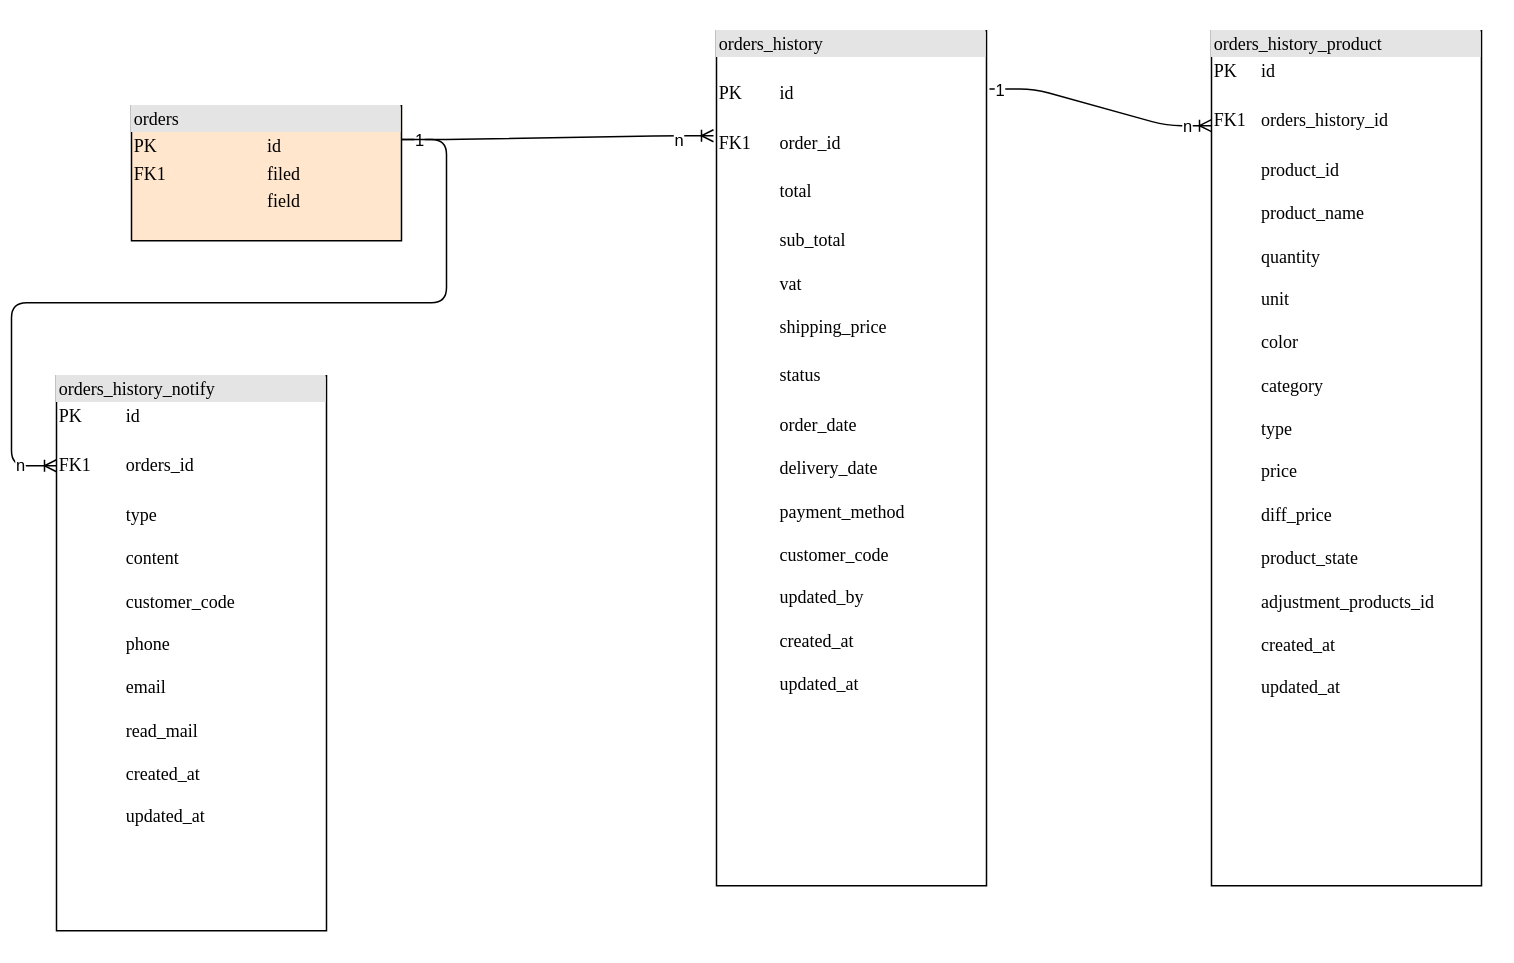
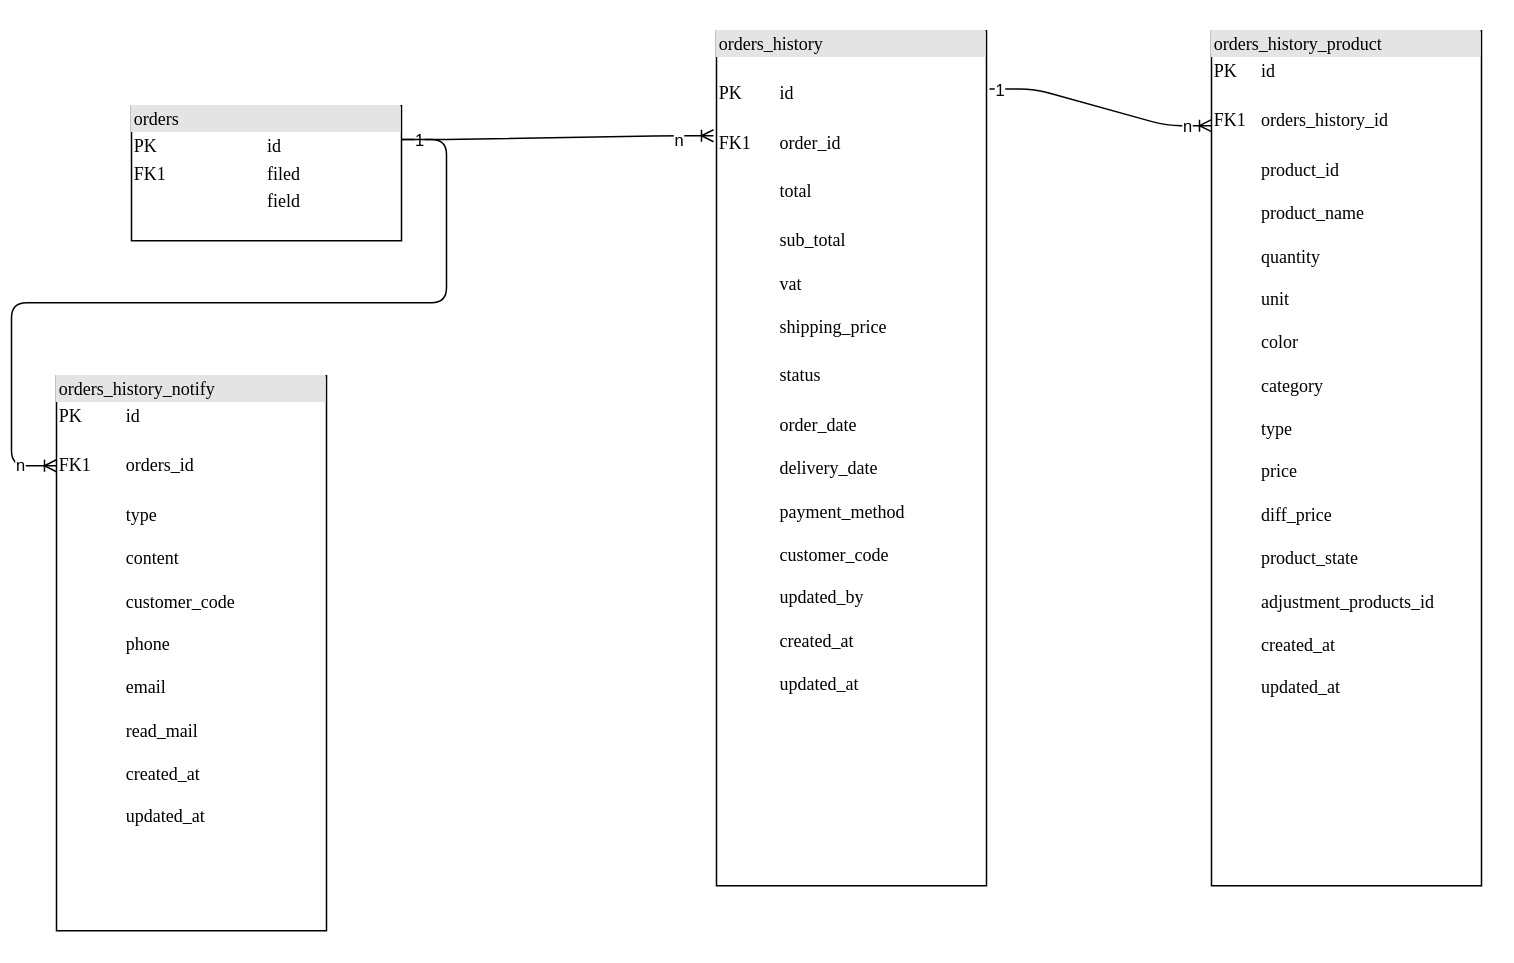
node "orders PK id FK1 filed field": fillcolor #ffe6cc -> #ffffff
